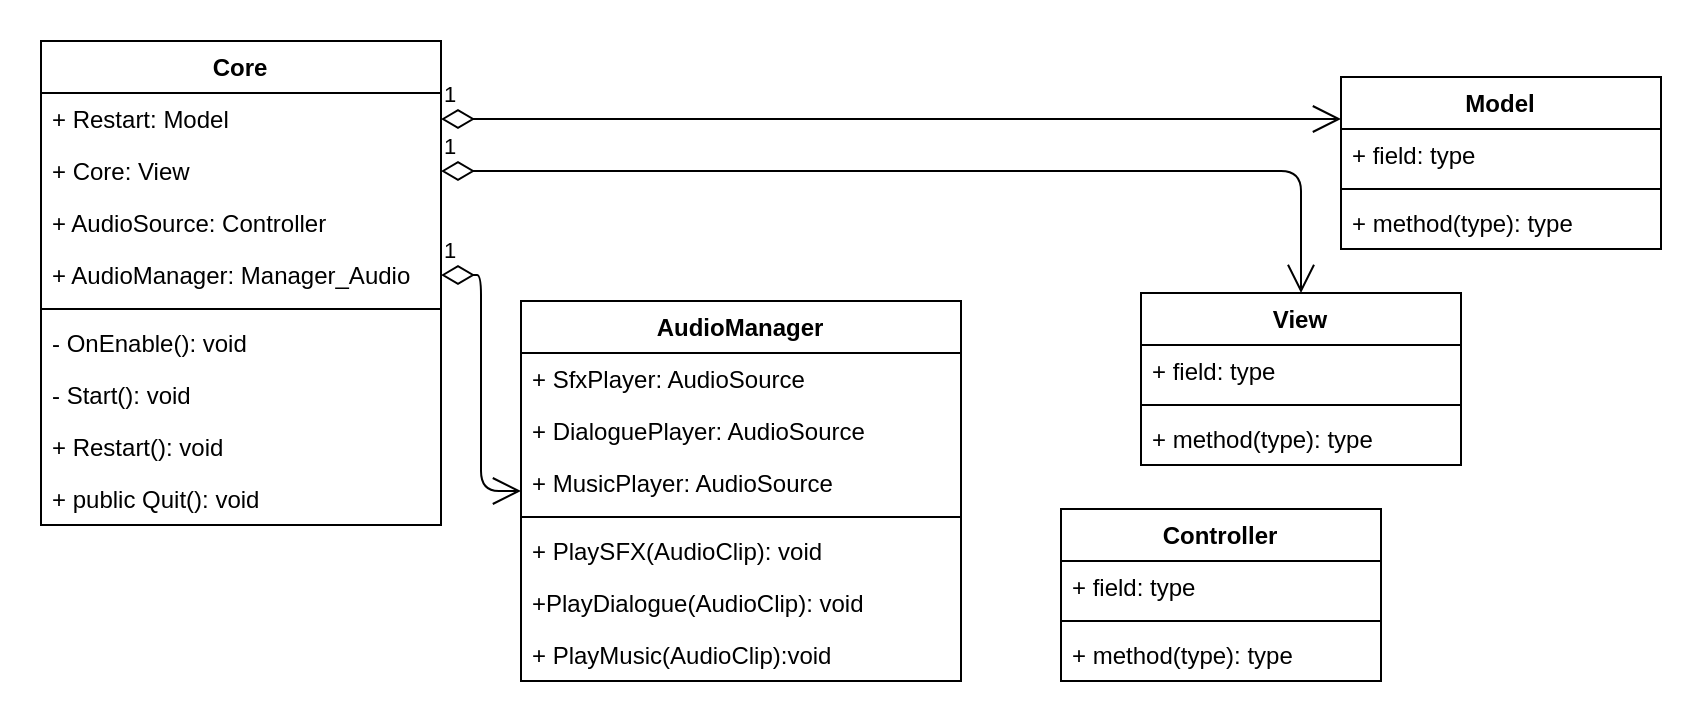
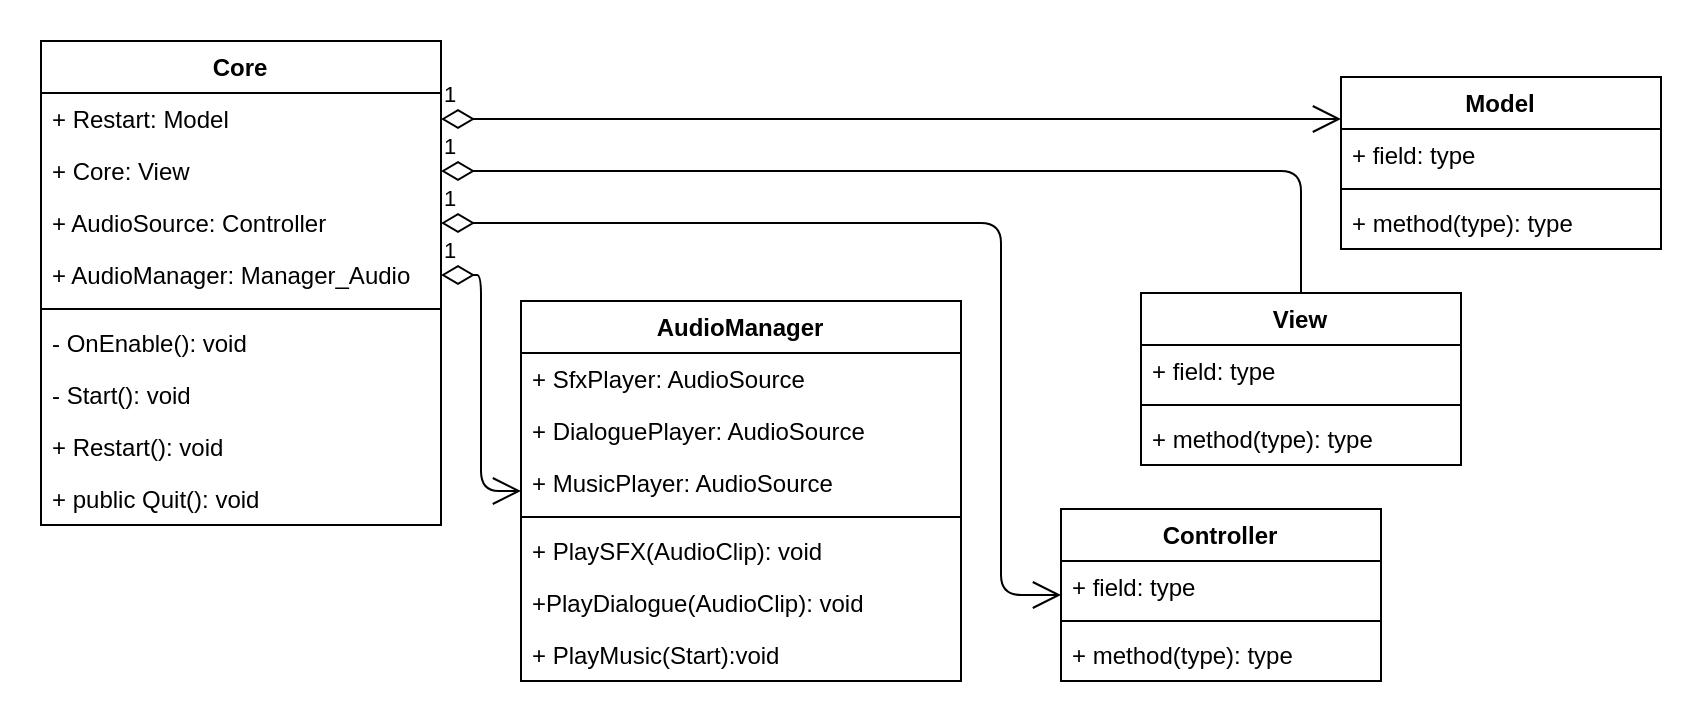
edge "+ AudioSource: Controller" -- "Controller": added, label "1"
edge "+ Core: View" -- "View": arrowhead open -> none
node "+ PlayMusic(AudioClip):void": label "+ PlayMusic(AudioClip):void" -> "+ PlayMusic(Start):void"
